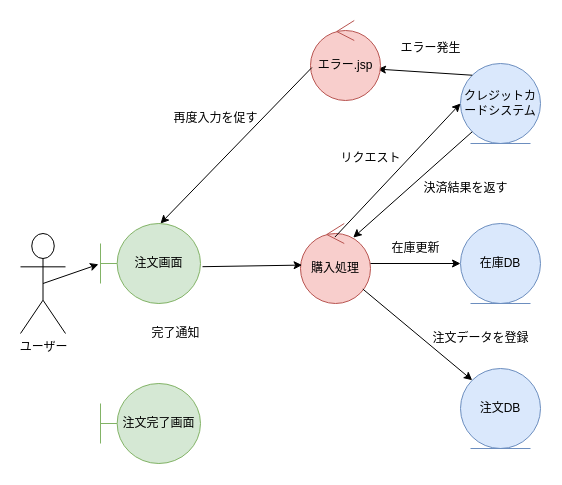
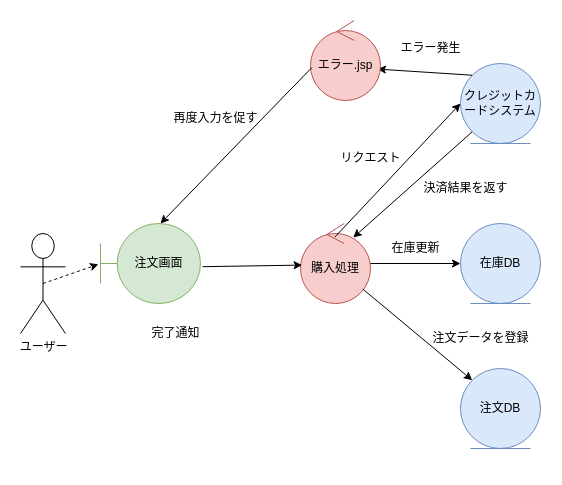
edge "ユーザー" -> "注文画面": style solid -> dashed
node "注文完了画面": removed
